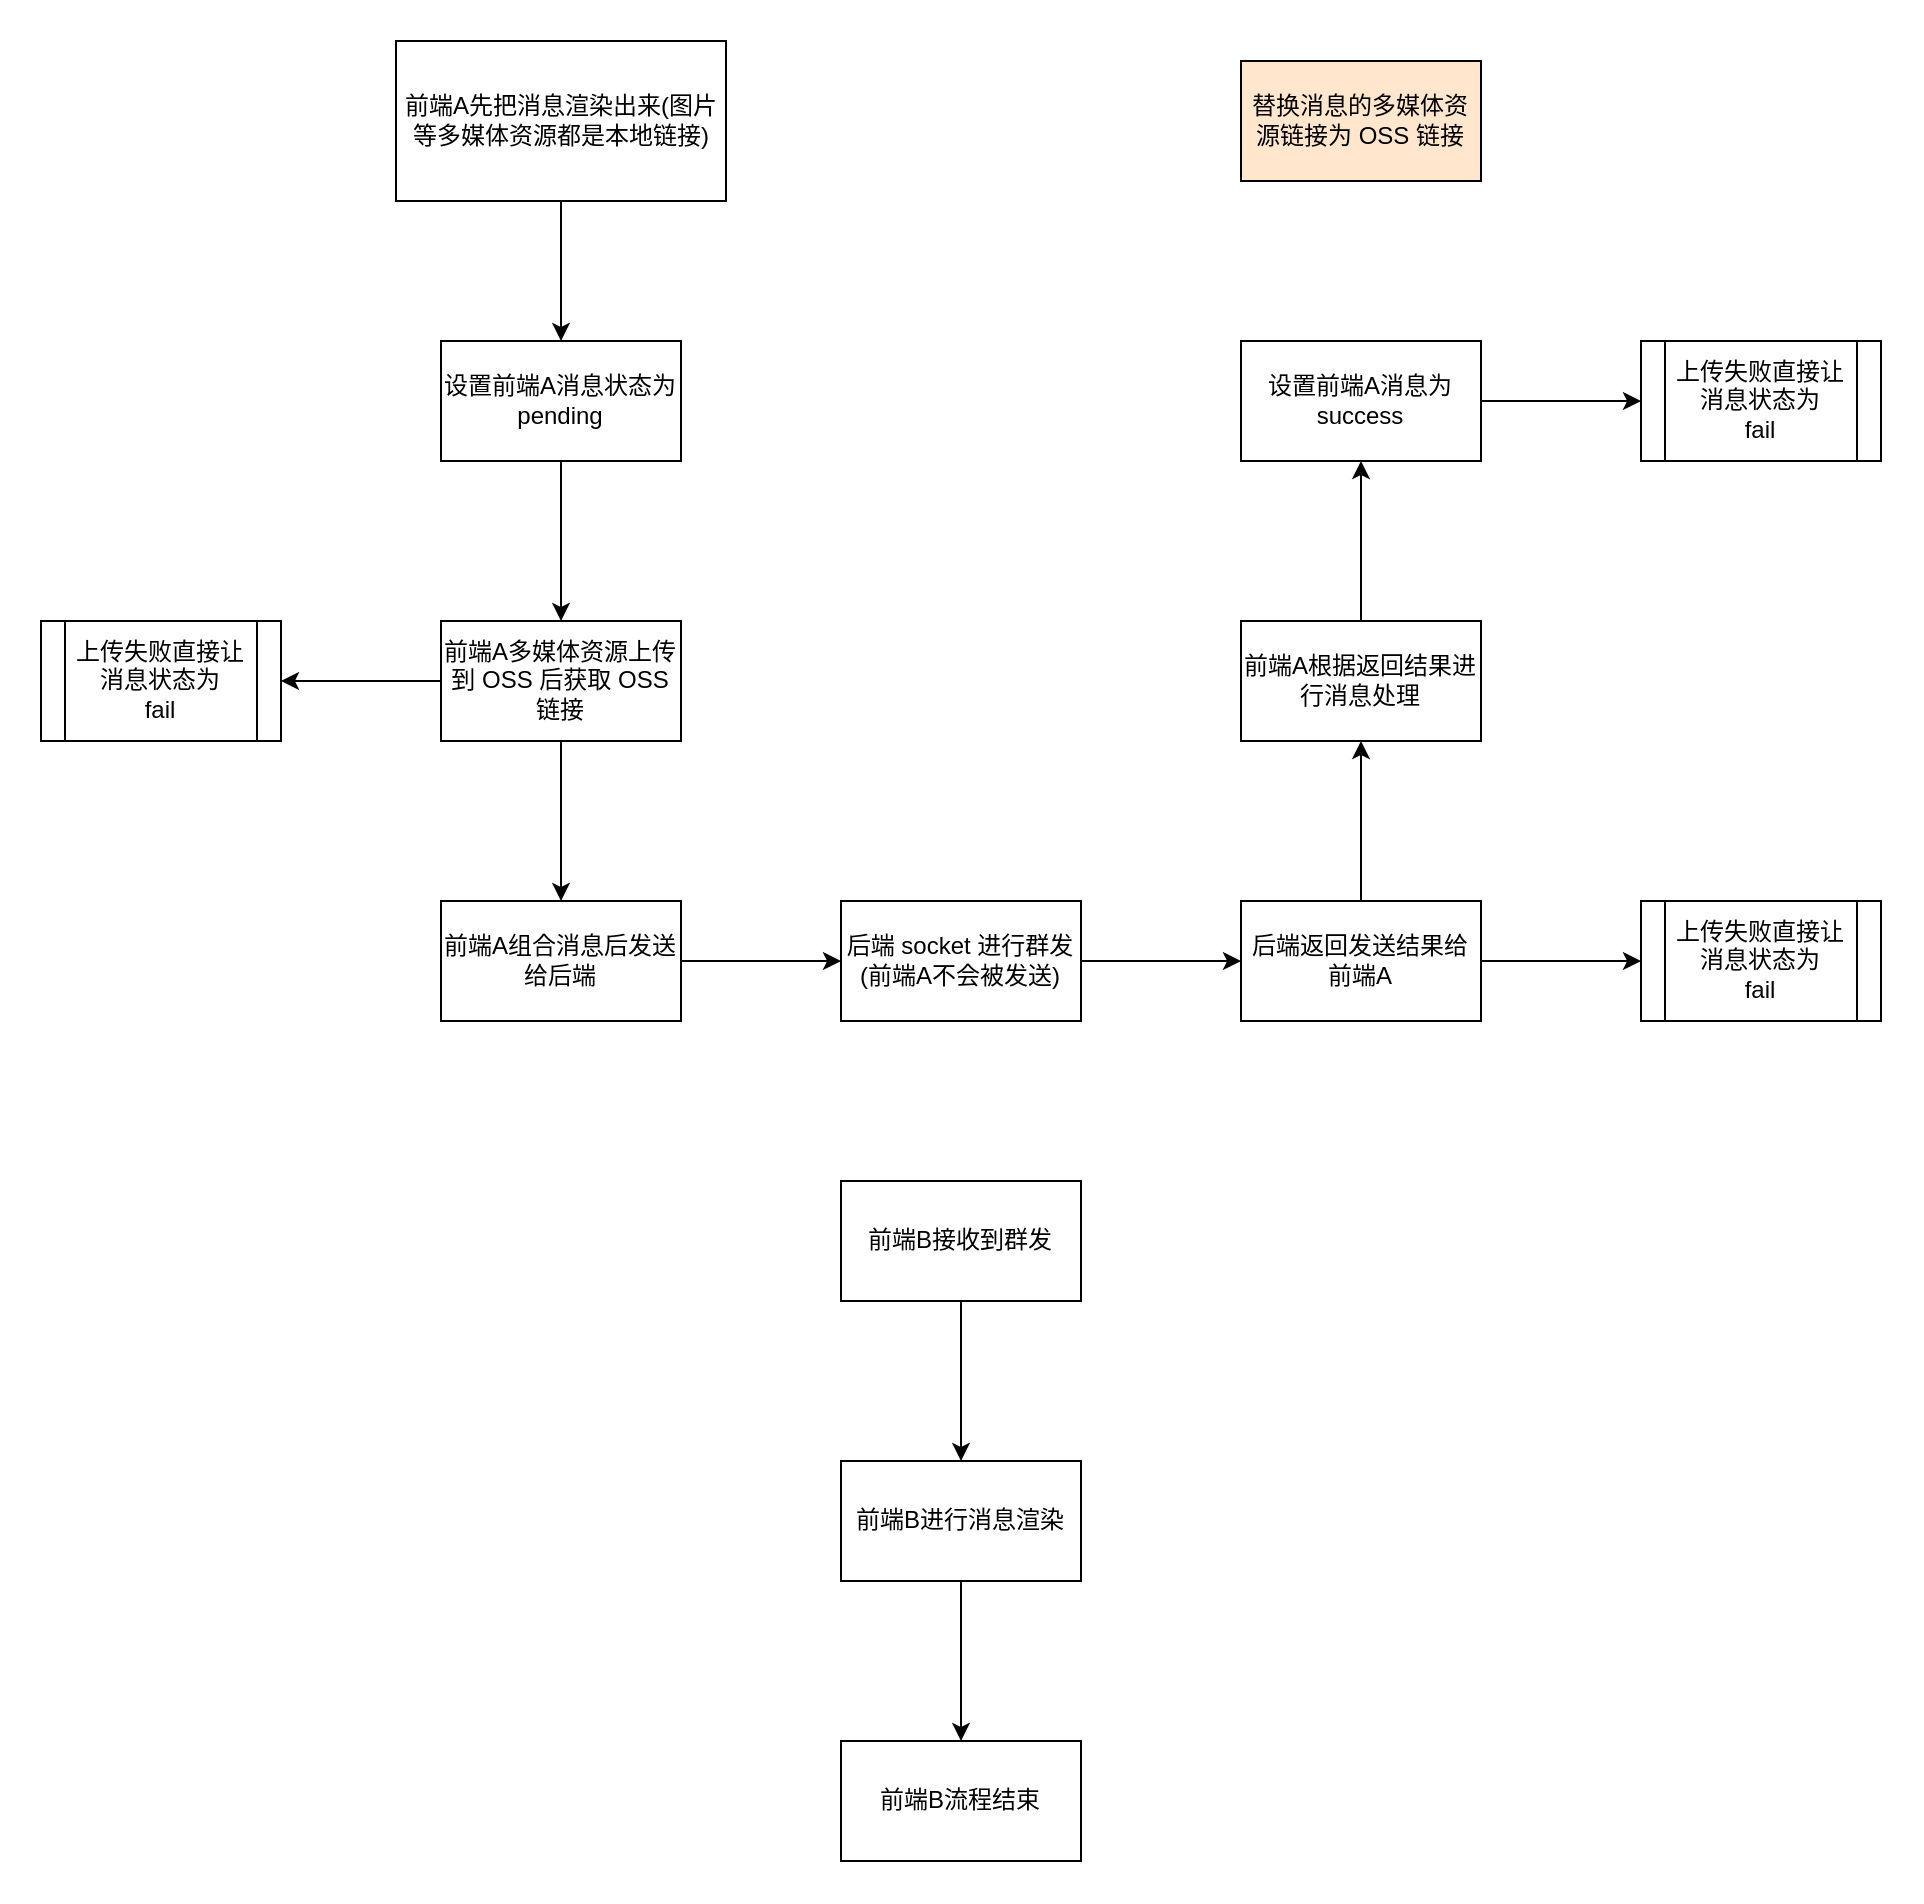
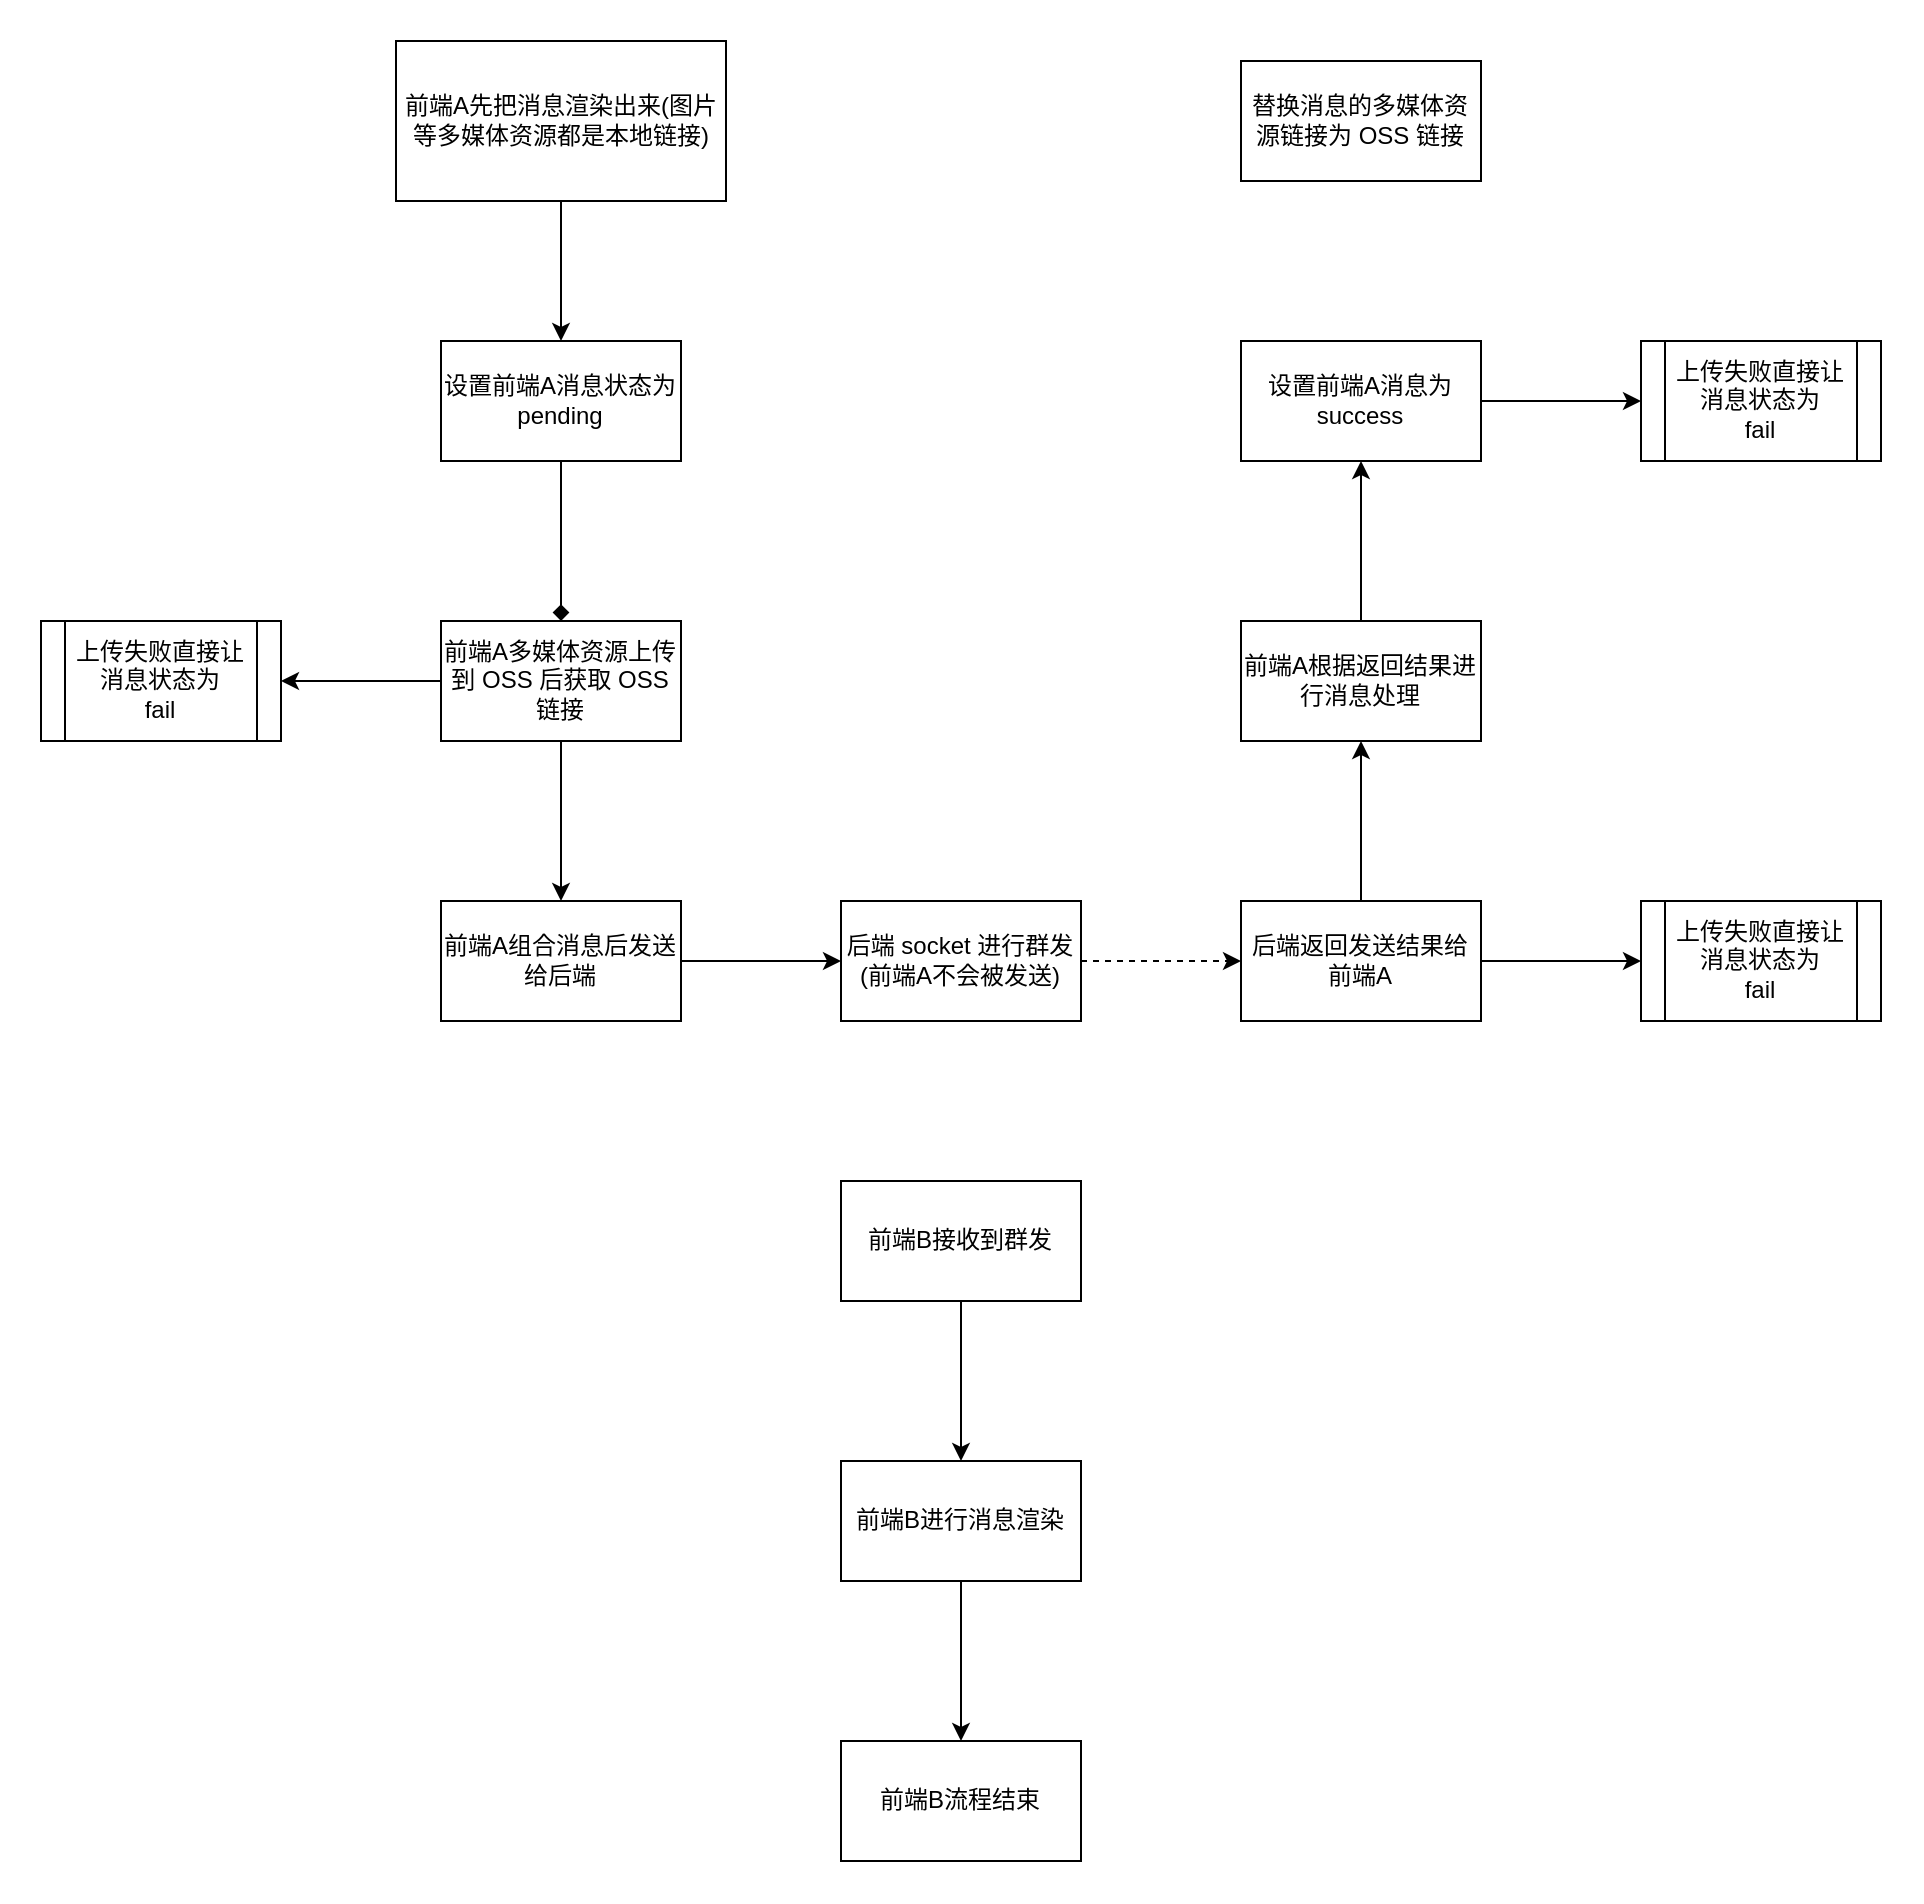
node "替换消息的多媒体资源链接为 OSS 链接": fillcolor #ffe6cc -> #ffffff
edge "设置前端A消息状态为 pending" -> "前端A多媒体资源上传 到 OSS 后获取 OSS链接": arrowhead classic -> diamond
edge "后端 socket 进行群发(前端A不会被发送)" -> "后端返回发送结果给前端A": style solid -> dashed
